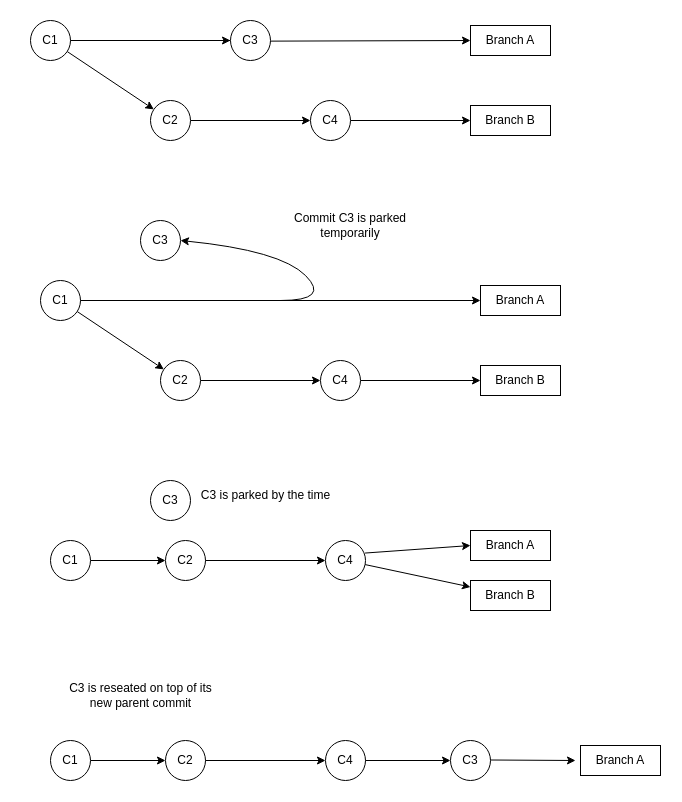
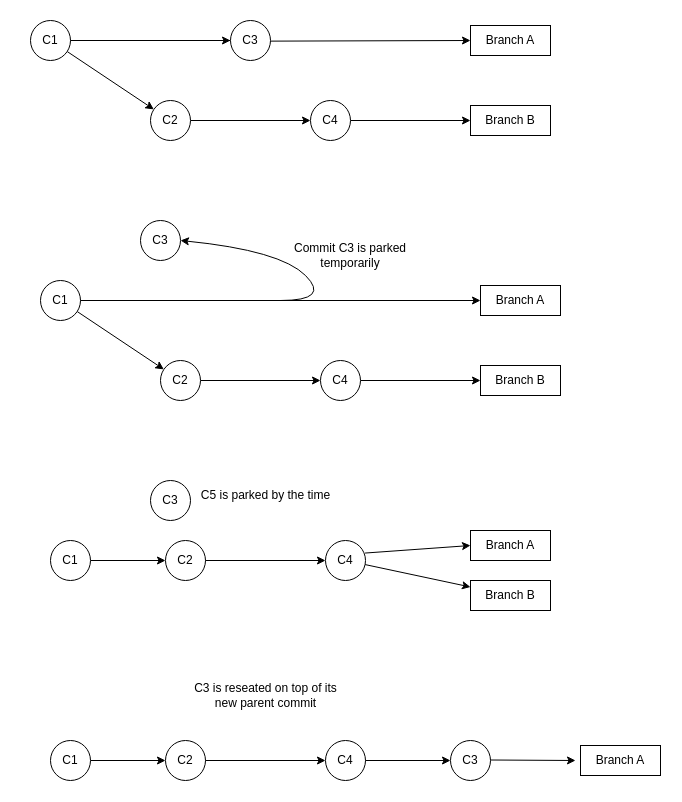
node "Commit C3 is parked temporarily": moved (351, 226) -> (351, 256)
node "C3 is parked by the time": label "C3 is parked by the time" -> "C5 is parked by the time"
node "C3 is reseated on top of its new parent commit": moved (141, 696) -> (266, 696)
